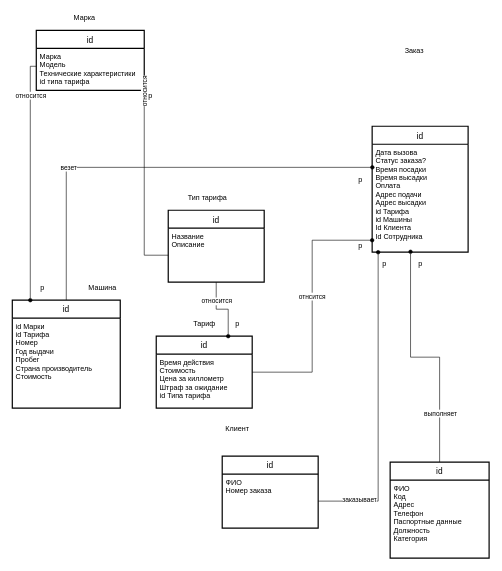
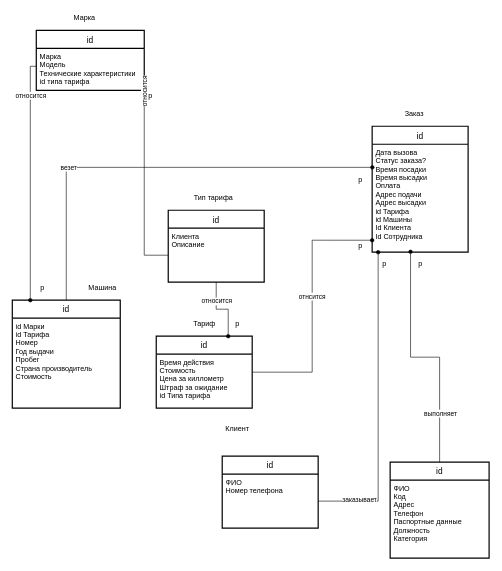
node "Заказ": moved (414, 51) -> (414, 114)
node "Тип тарифа": moved (207, 198) -> (213, 198)
node "Название Описание": label "Название Описание" -> "Клиента Описание"
node "ФИО Номер заказа": label "ФИО Номер заказа" -> "ФИО Номер телефона"
